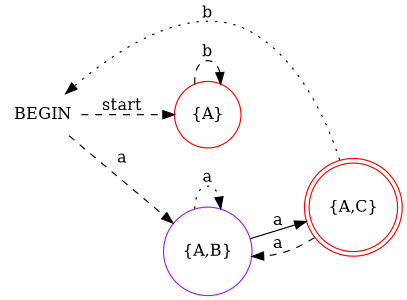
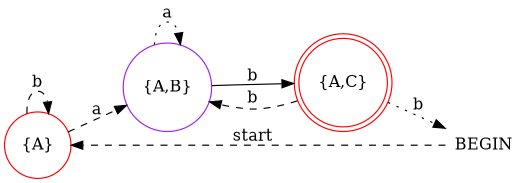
edge "BEGIN" -> "{A,B}": now "{A}" -> "{A,B}"
edge "{A,B}" -> "{A,C}": label "a" -> "b"
edge "{A,C}" -> "{A,B}": label "a" -> "b"
